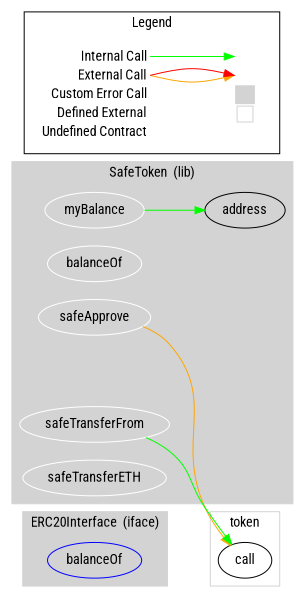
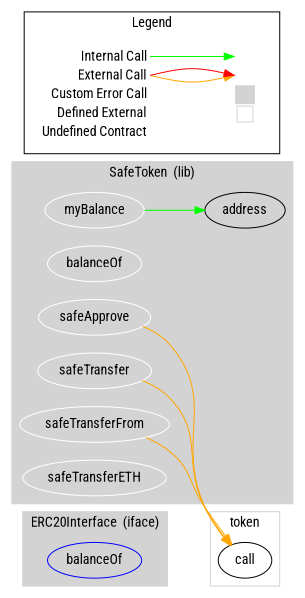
node "safeTransfer": added
edge "safeTransferFrom" -> "call": color green -> orange
